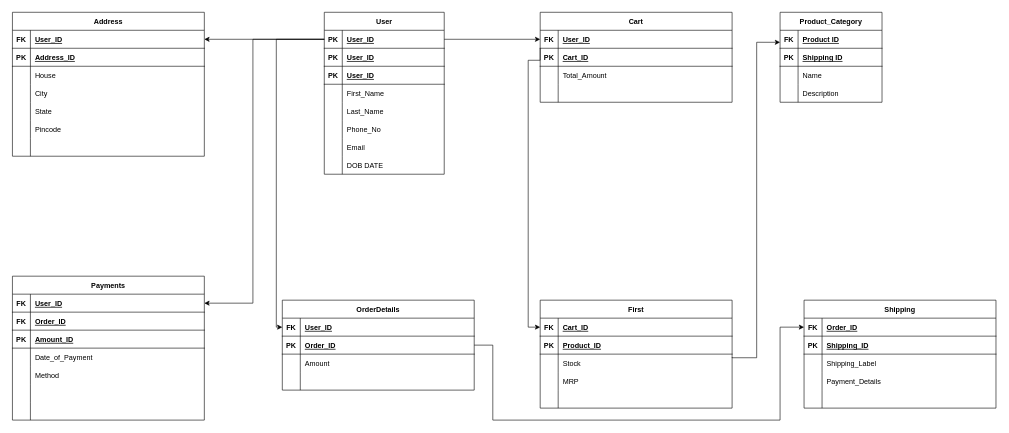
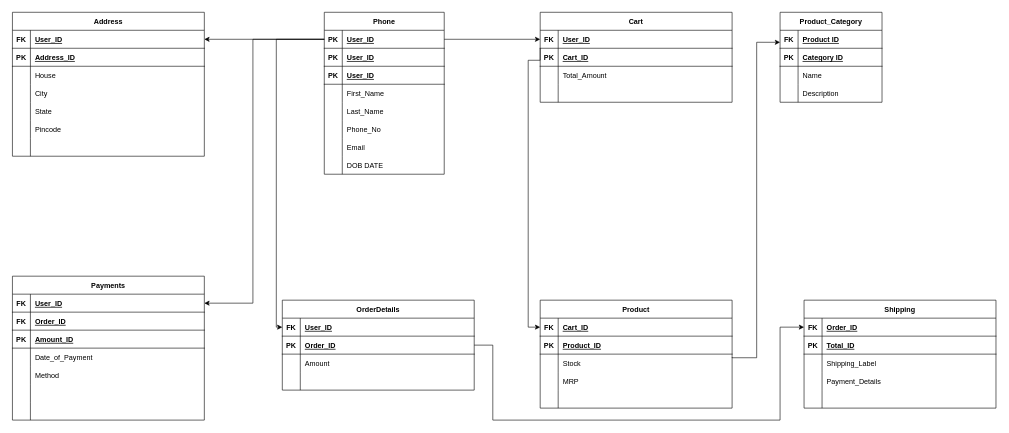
node "User": label "User" -> "Phone"
node "Shipping ID": label "Shipping ID" -> "Category ID"
node "First": label "First" -> "Product"
node "Shipping_ID": label "Shipping_ID" -> "Total_ID"
